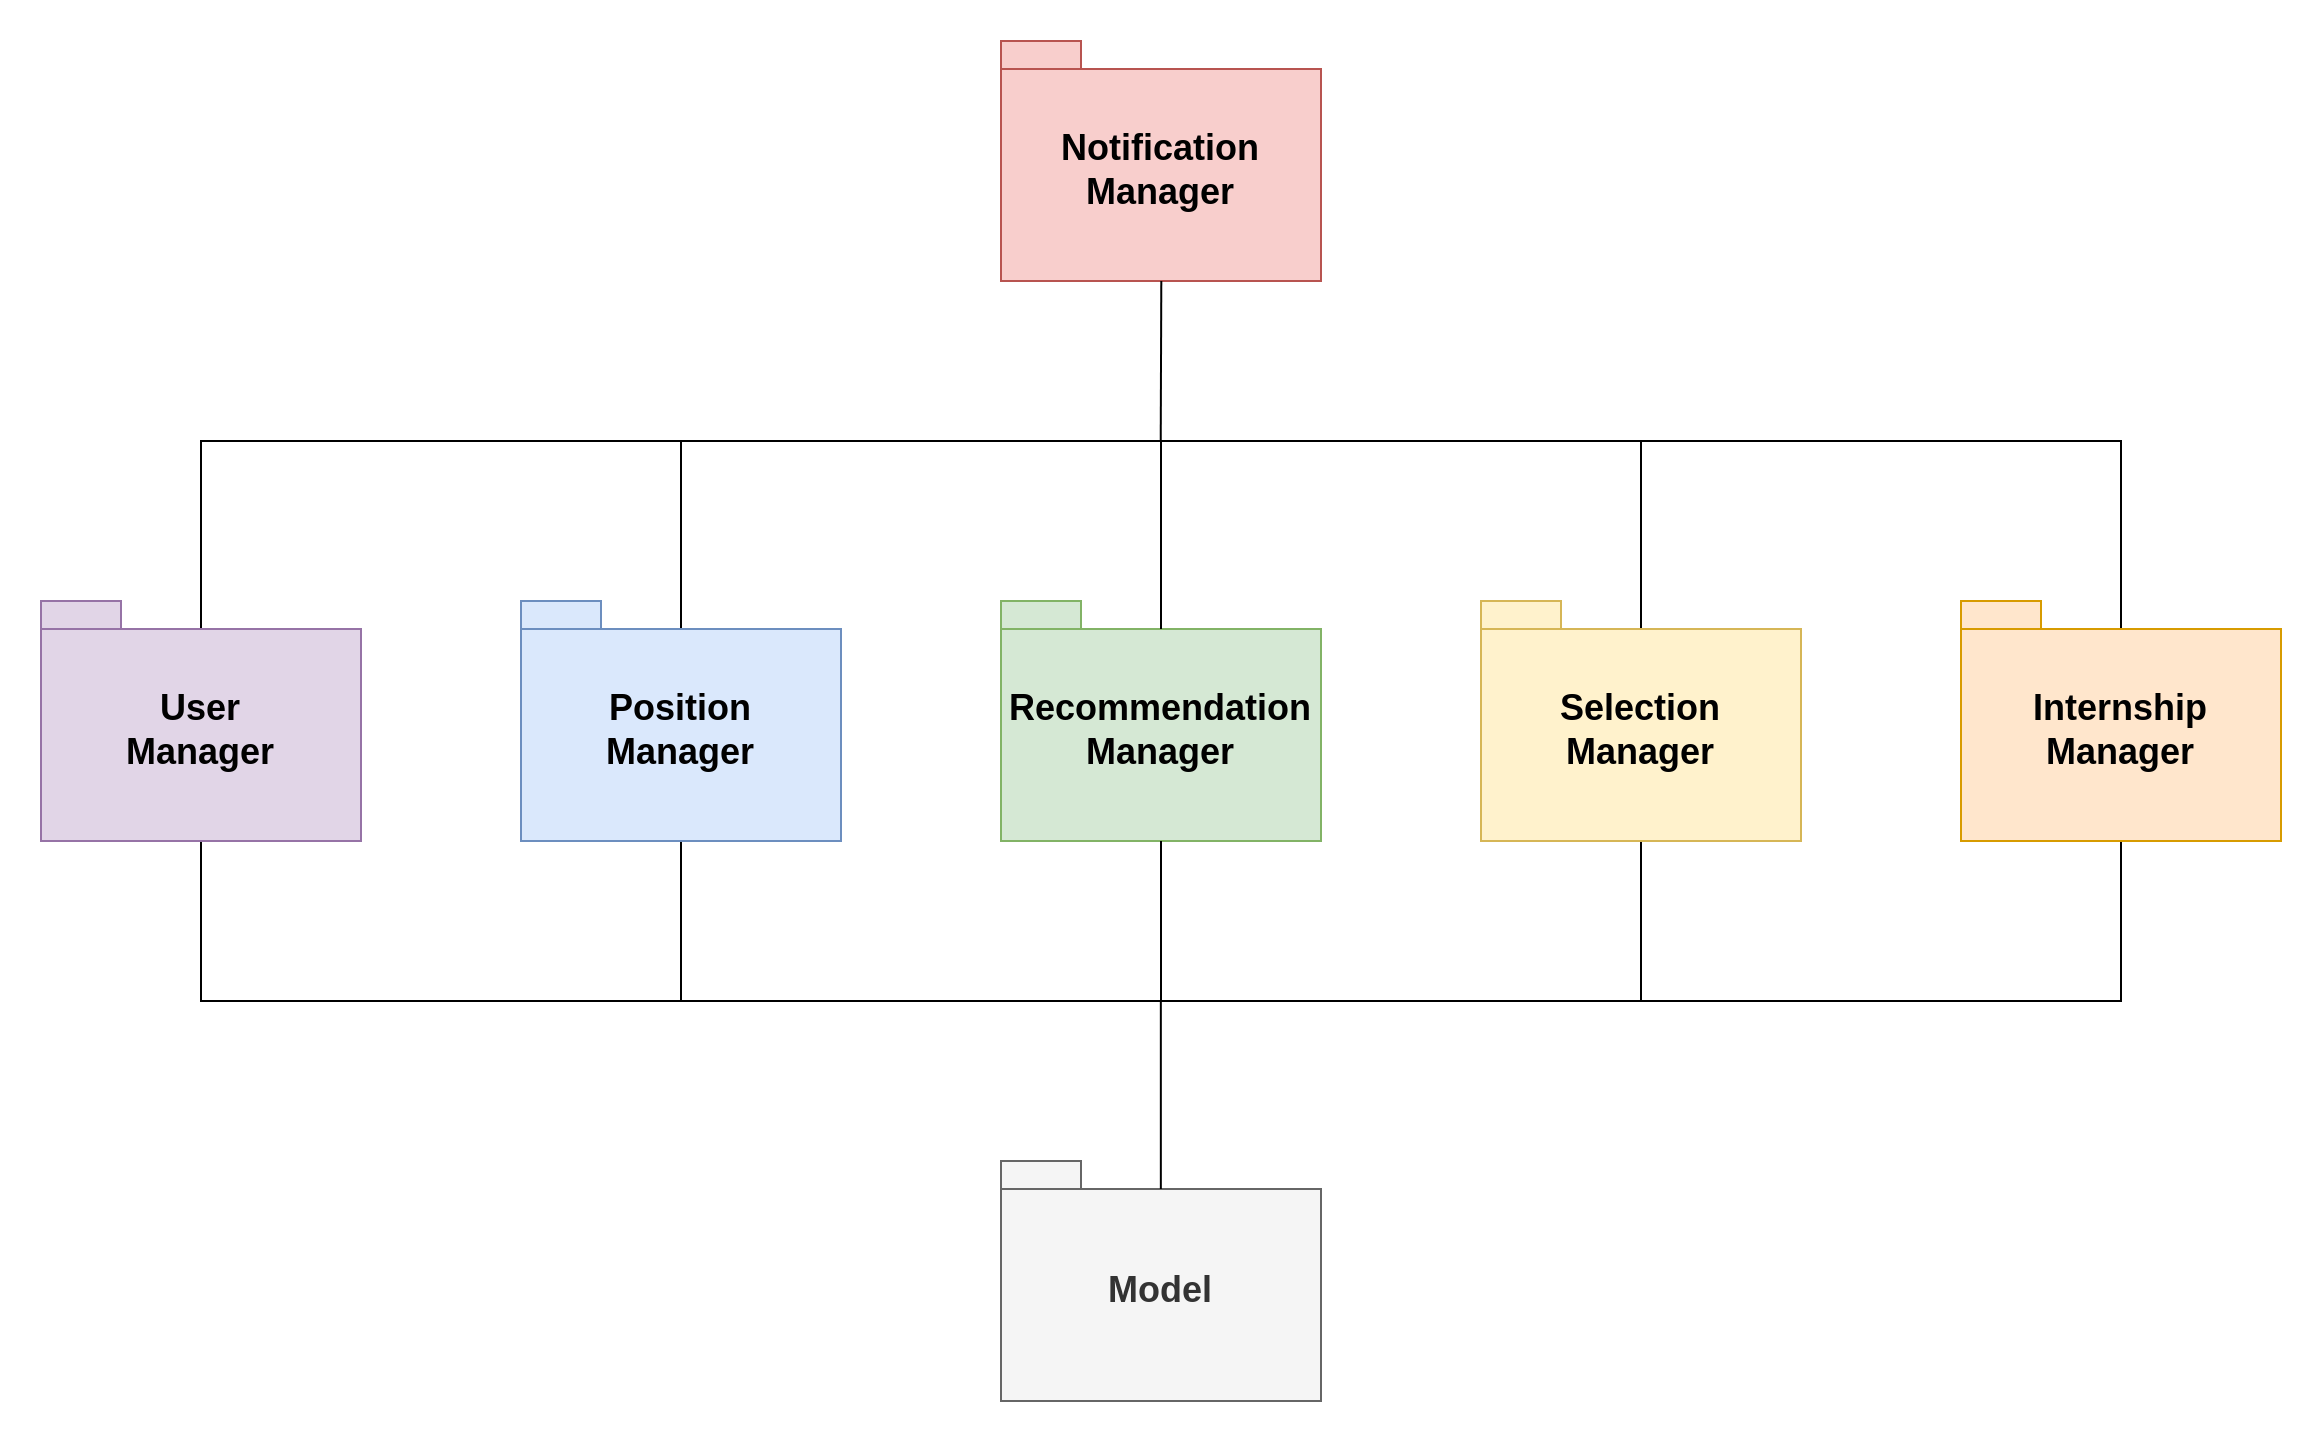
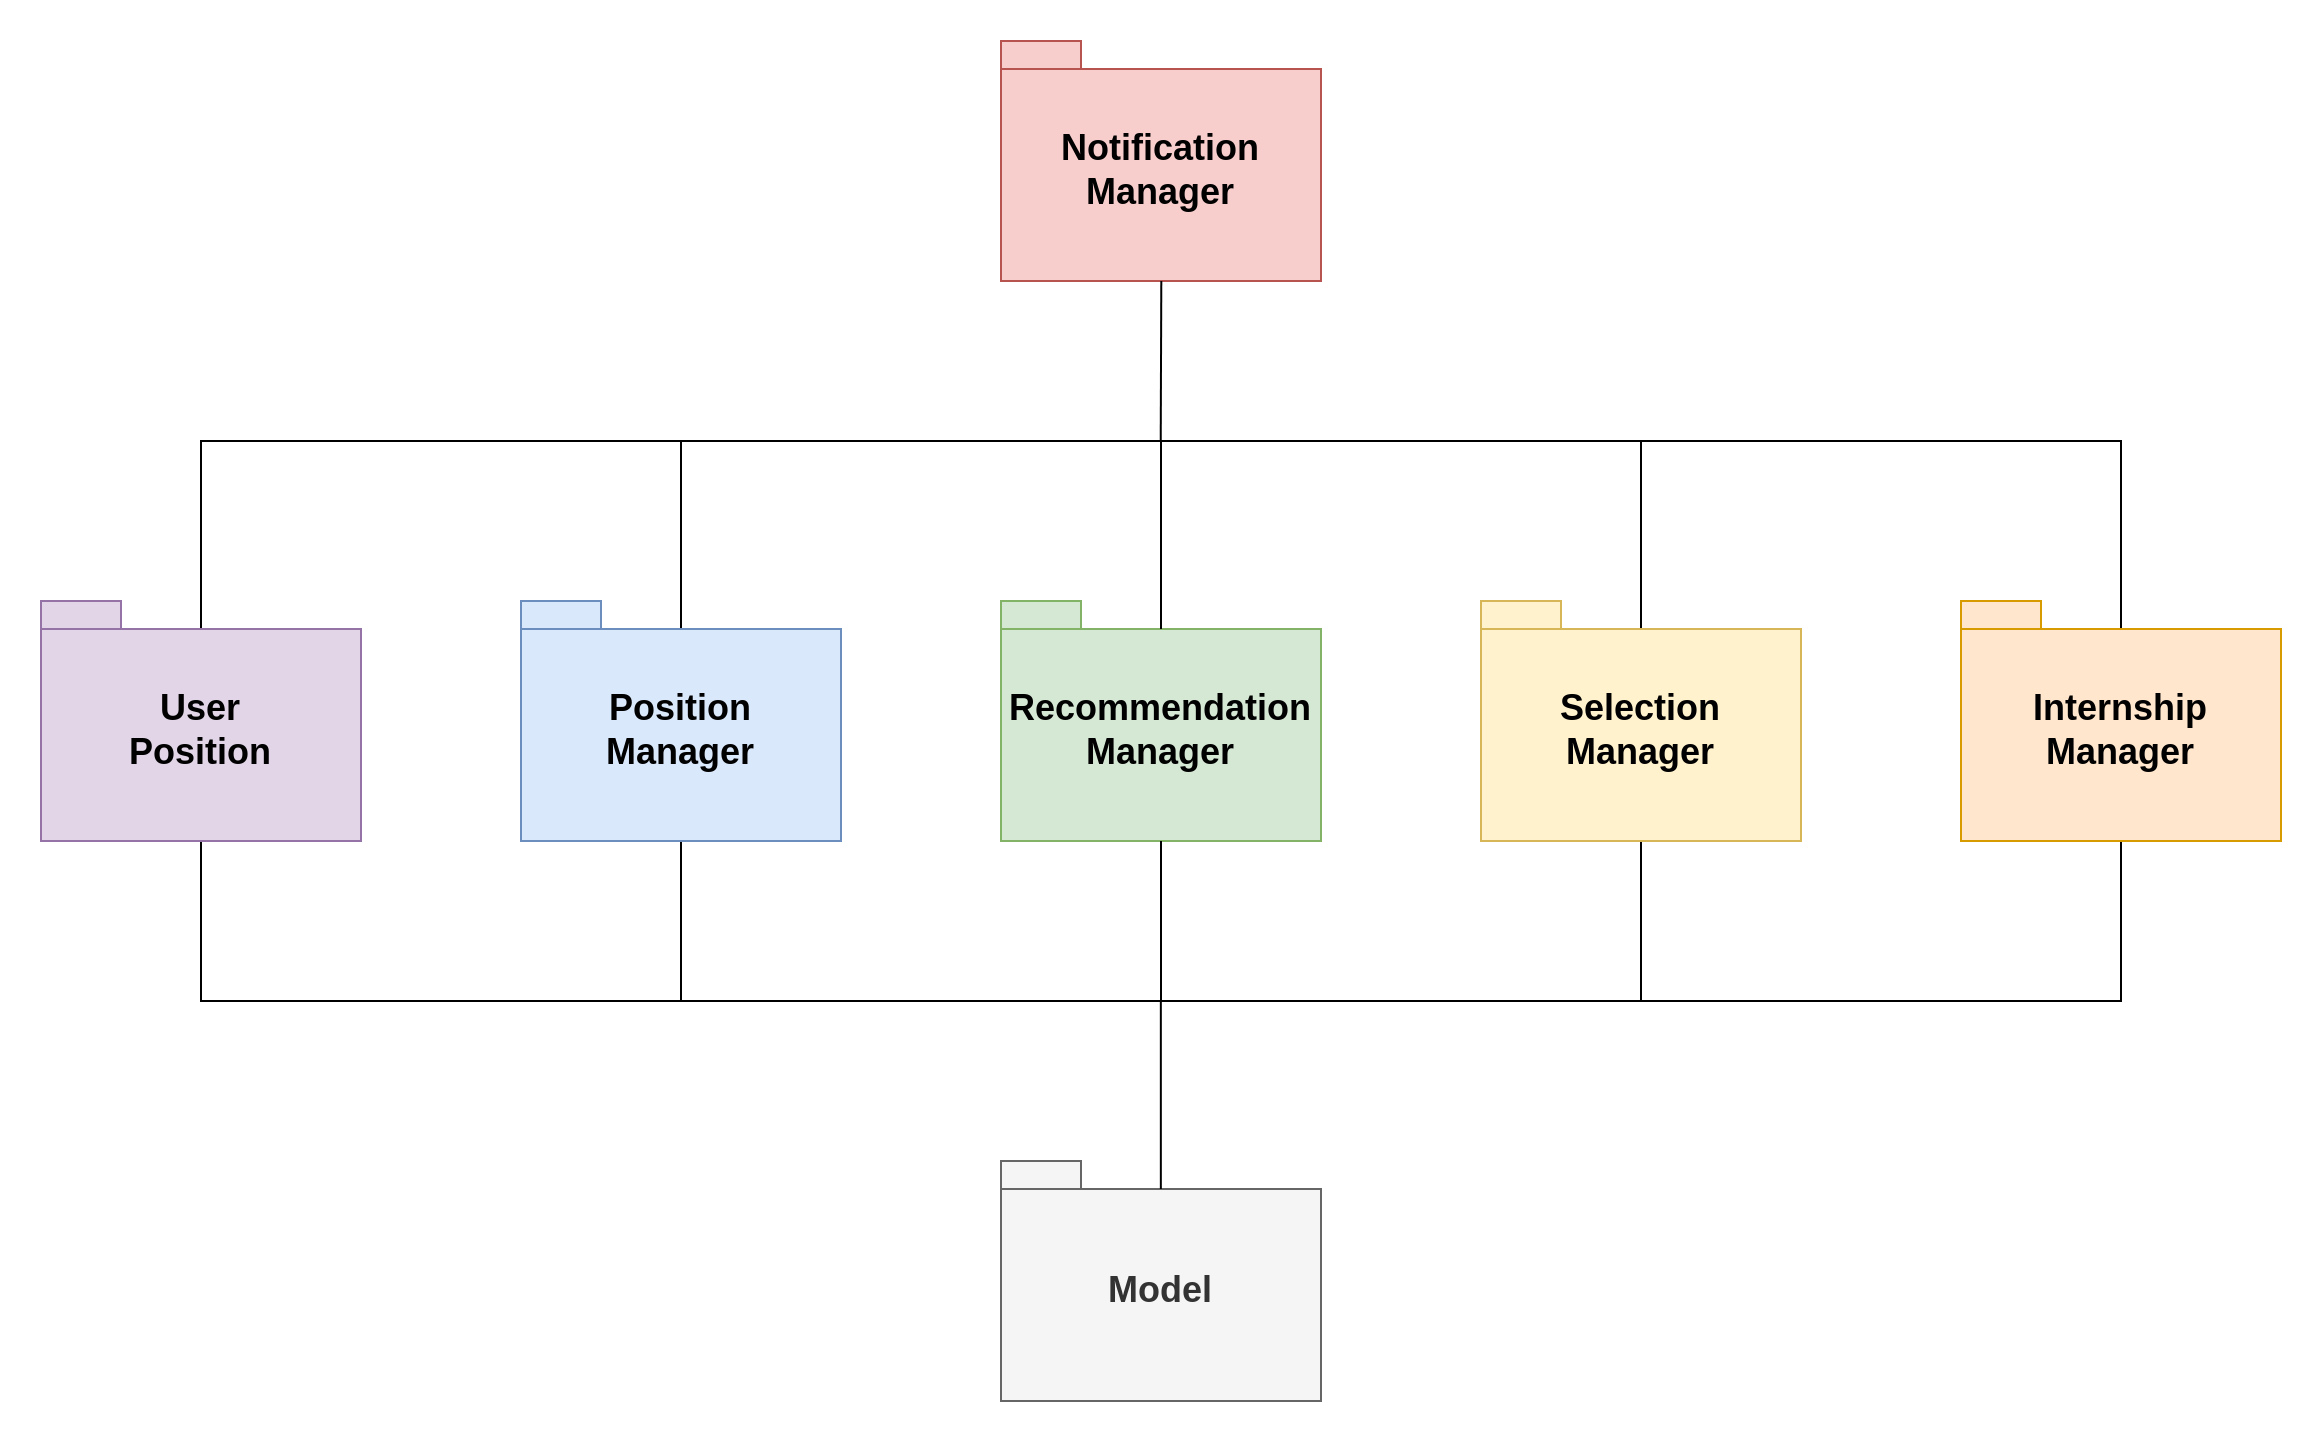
node "User Manager": label "User Manager" -> "User Position"
